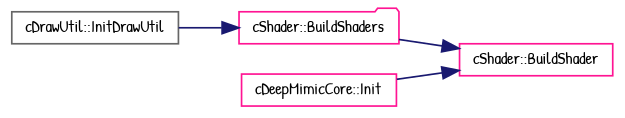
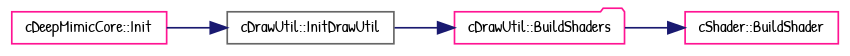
node "cShader::BuildShaders": label "cShader::BuildShaders" -> "cDrawUtil::BuildShaders"
edge "cDeepMimicCore::Init" -> "cShader::BuildShader": now "cDeepMimicCore::Init" -> "cDrawUtil::InitDrawUtil"
